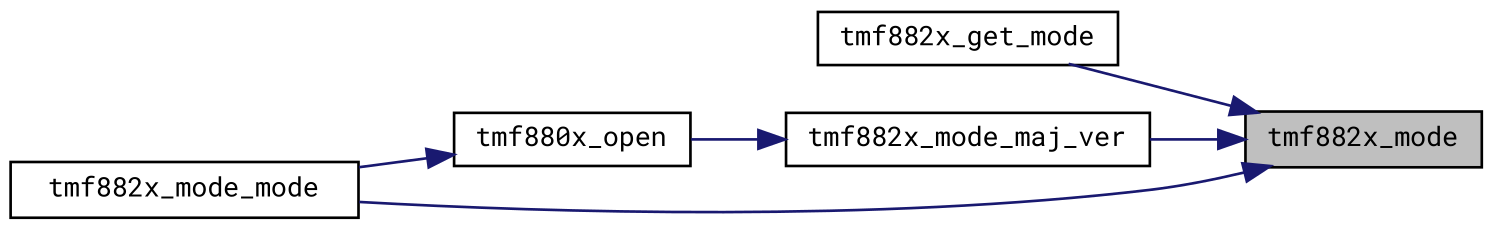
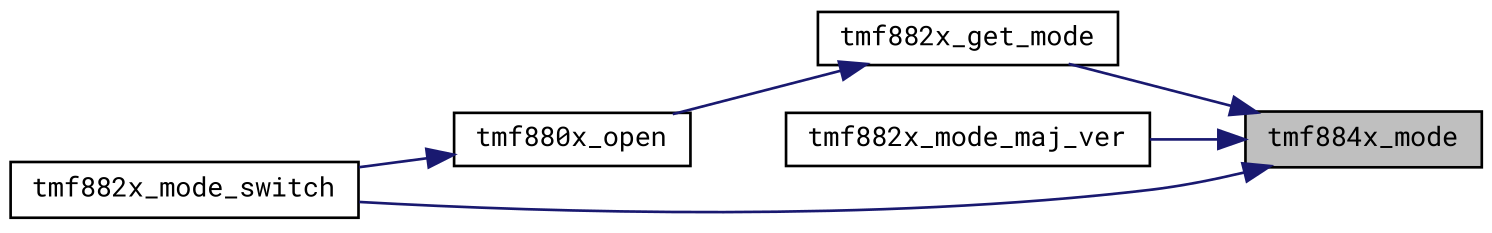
edge "tmf880x_open" -> "tmf882x_mode_maj_ver": now "tmf880x_open" -> "tmf882x_get_mode"
node "tmf882x_mode": label "tmf882x_mode" -> "tmf884x_mode"
node "tmf882x_mode_mode": label "tmf882x_mode_mode" -> "tmf882x_mode_switch"
